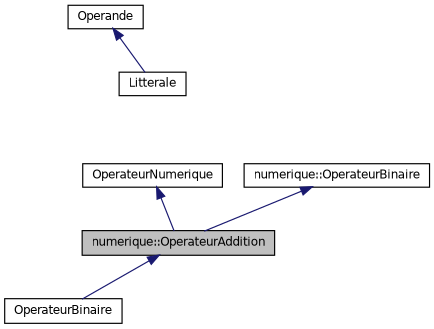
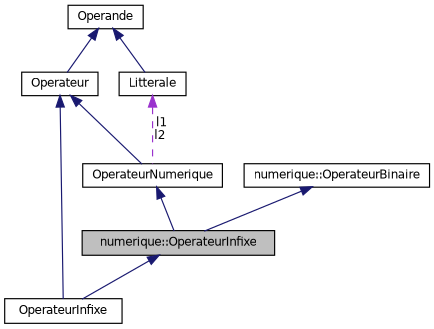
node "Operateur": added
edge "OperateurNumerique" -> "Litterale": added, label "l1 l2"
node "numerique::OperateurAddition": label "numerique::OperateurAddition" -> "numerique::OperateurInfixe"
node "OperateurBinaire": label "OperateurBinaire" -> "OperateurInfixe"
